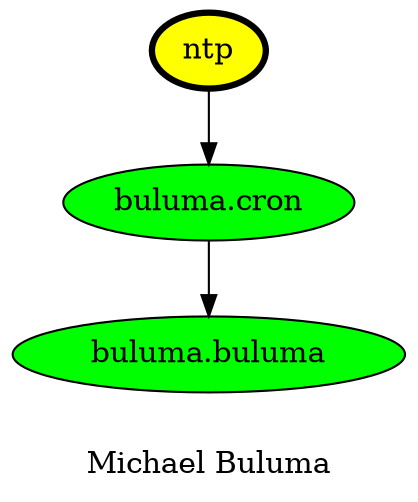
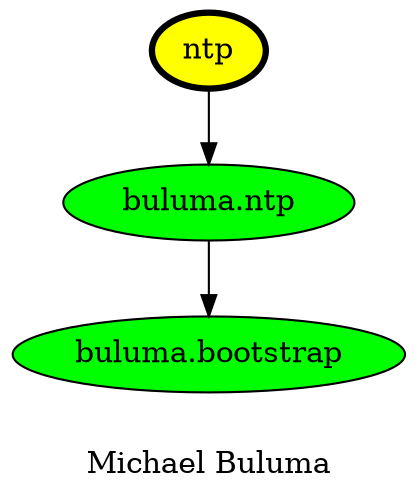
node "buluma.cron": label "buluma.cron" -> "buluma.ntp"
node "buluma.buluma": label "buluma.buluma" -> "buluma.bootstrap"
